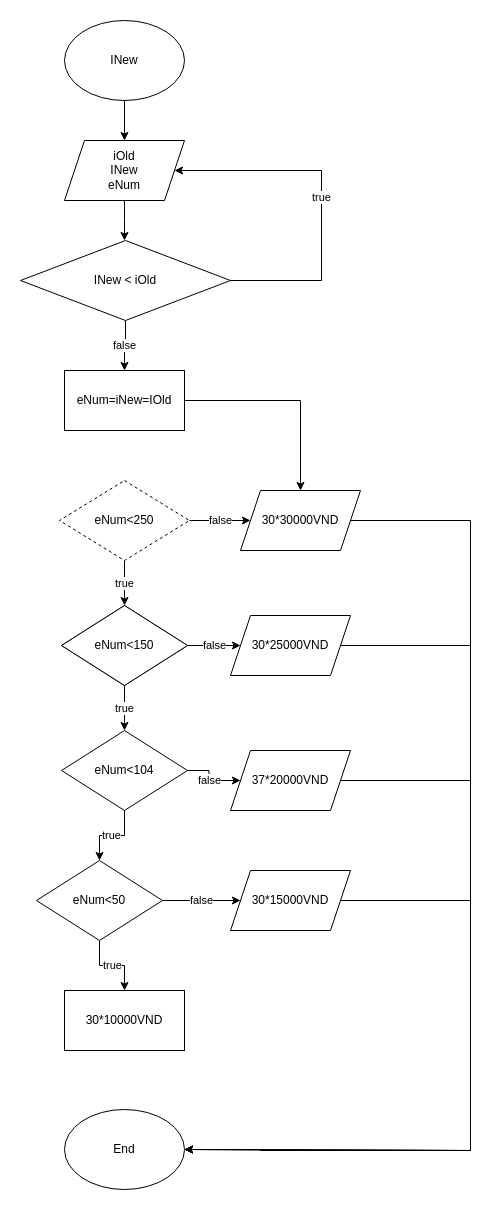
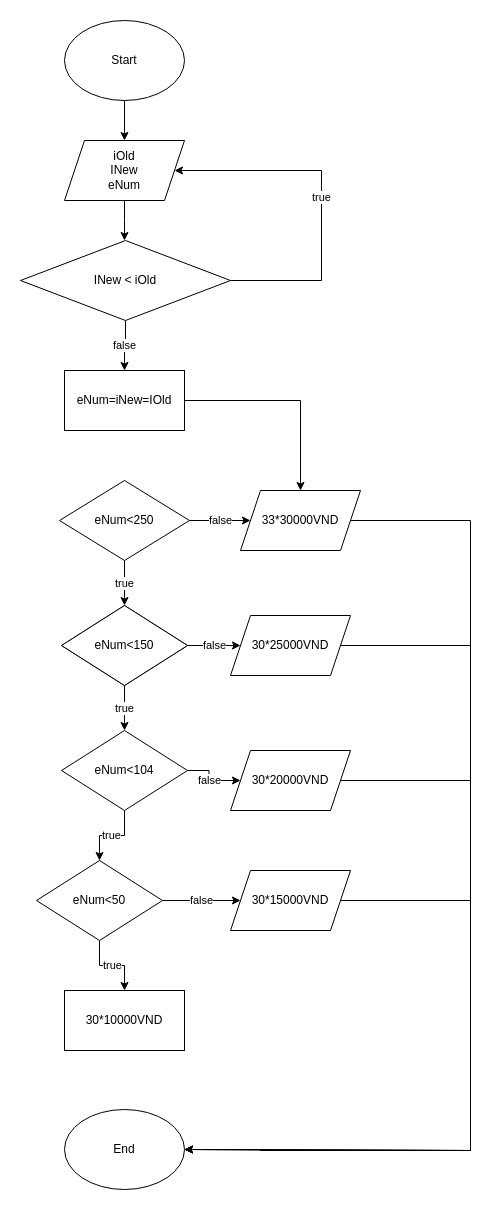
node "INew": label "INew" -> "Start"
node "eNum<250": style dashed -> solid
node "30*30000VND": label "30*30000VND" -> "33*30000VND"
node "37*20000VND": label "37*20000VND" -> "30*20000VND"
